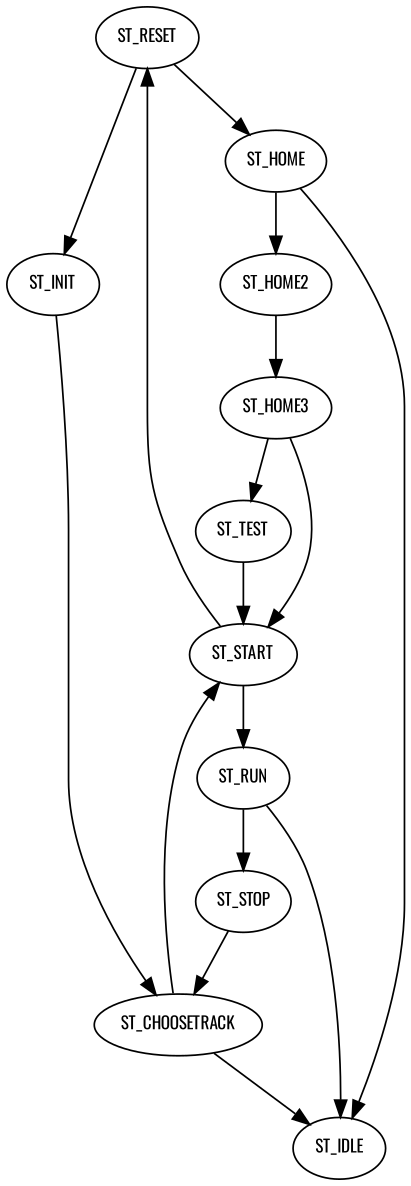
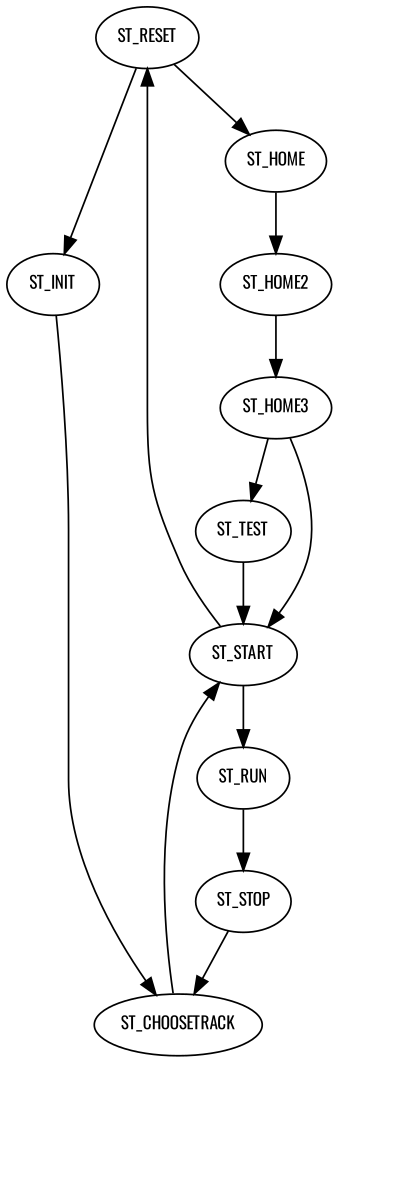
node "ST_IDLE": removed
